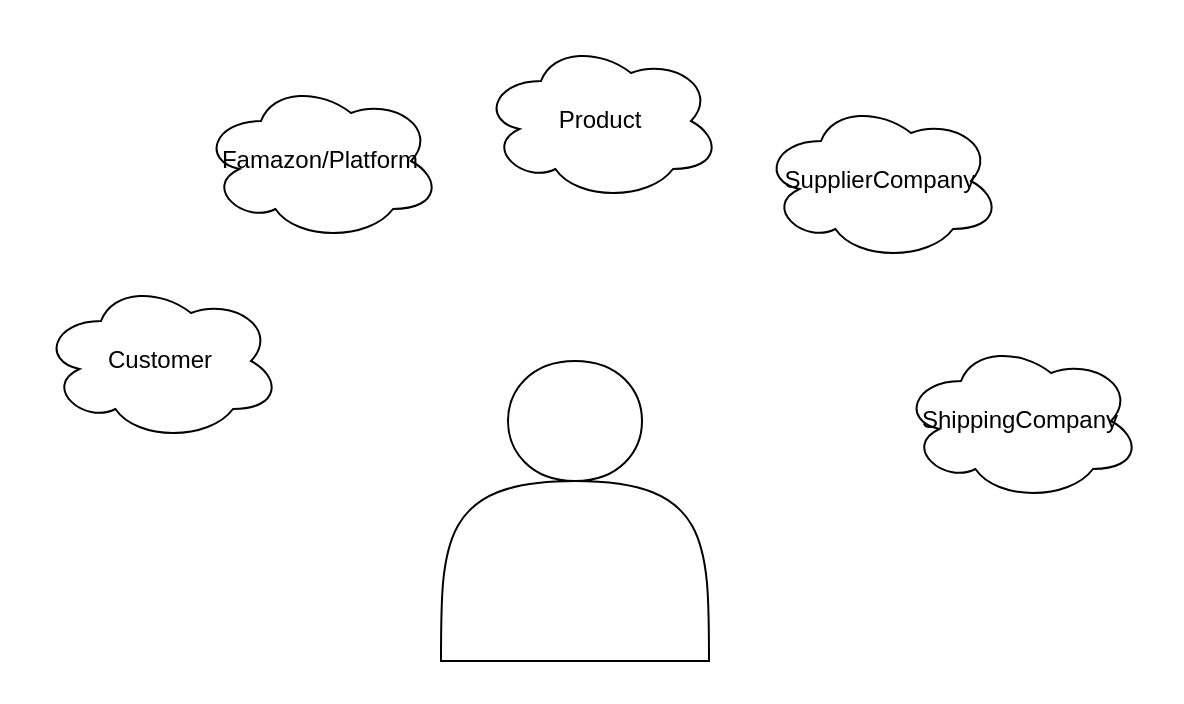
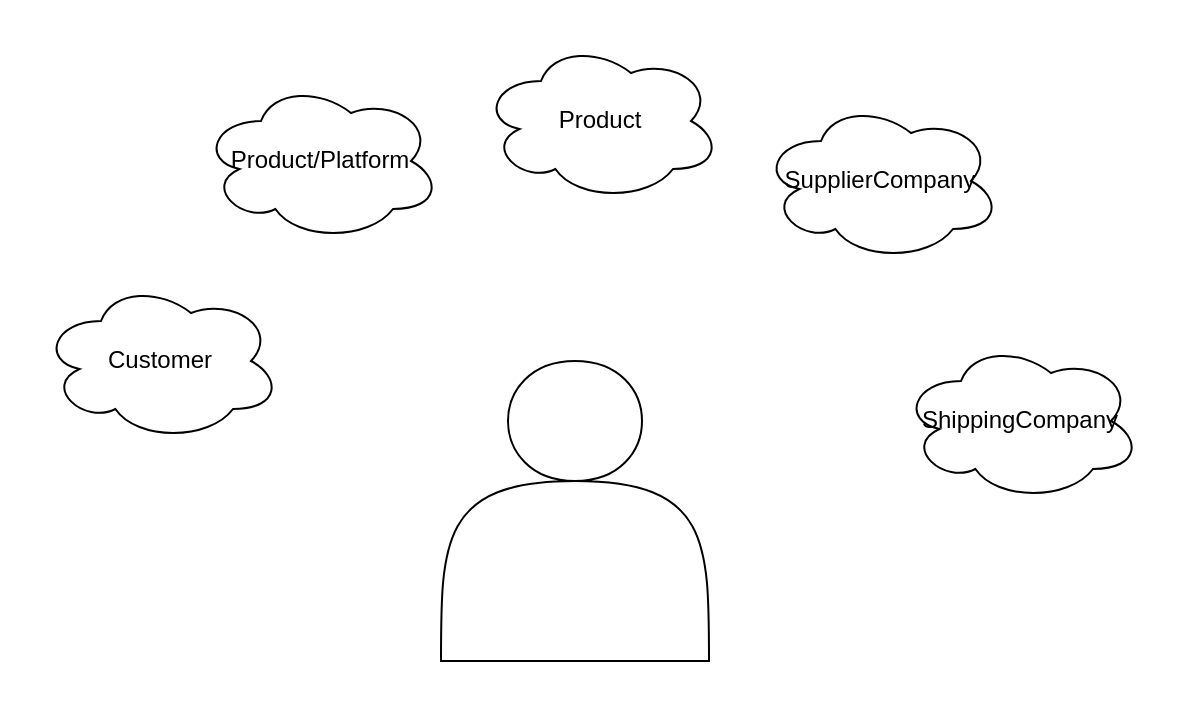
node "Famazon/Platform": label "Famazon/Platform" -> "Product/Platform"
